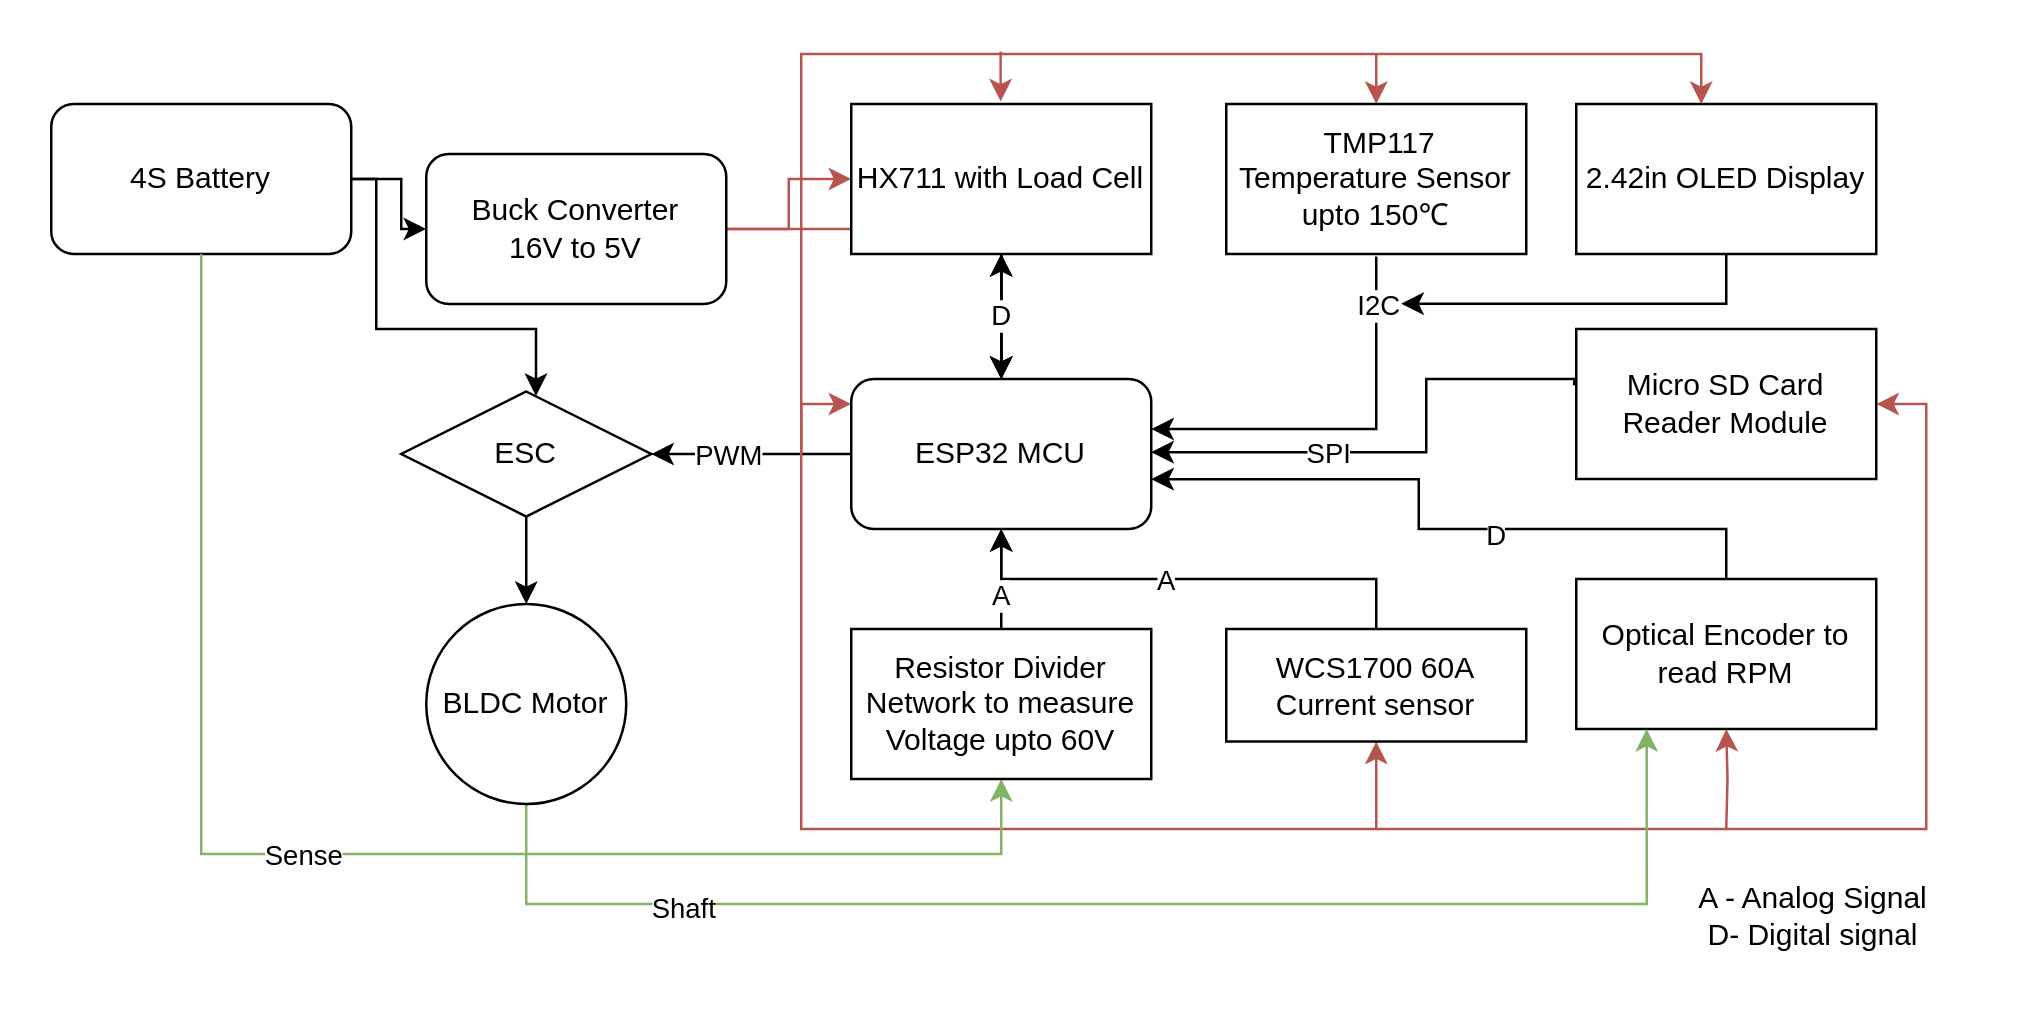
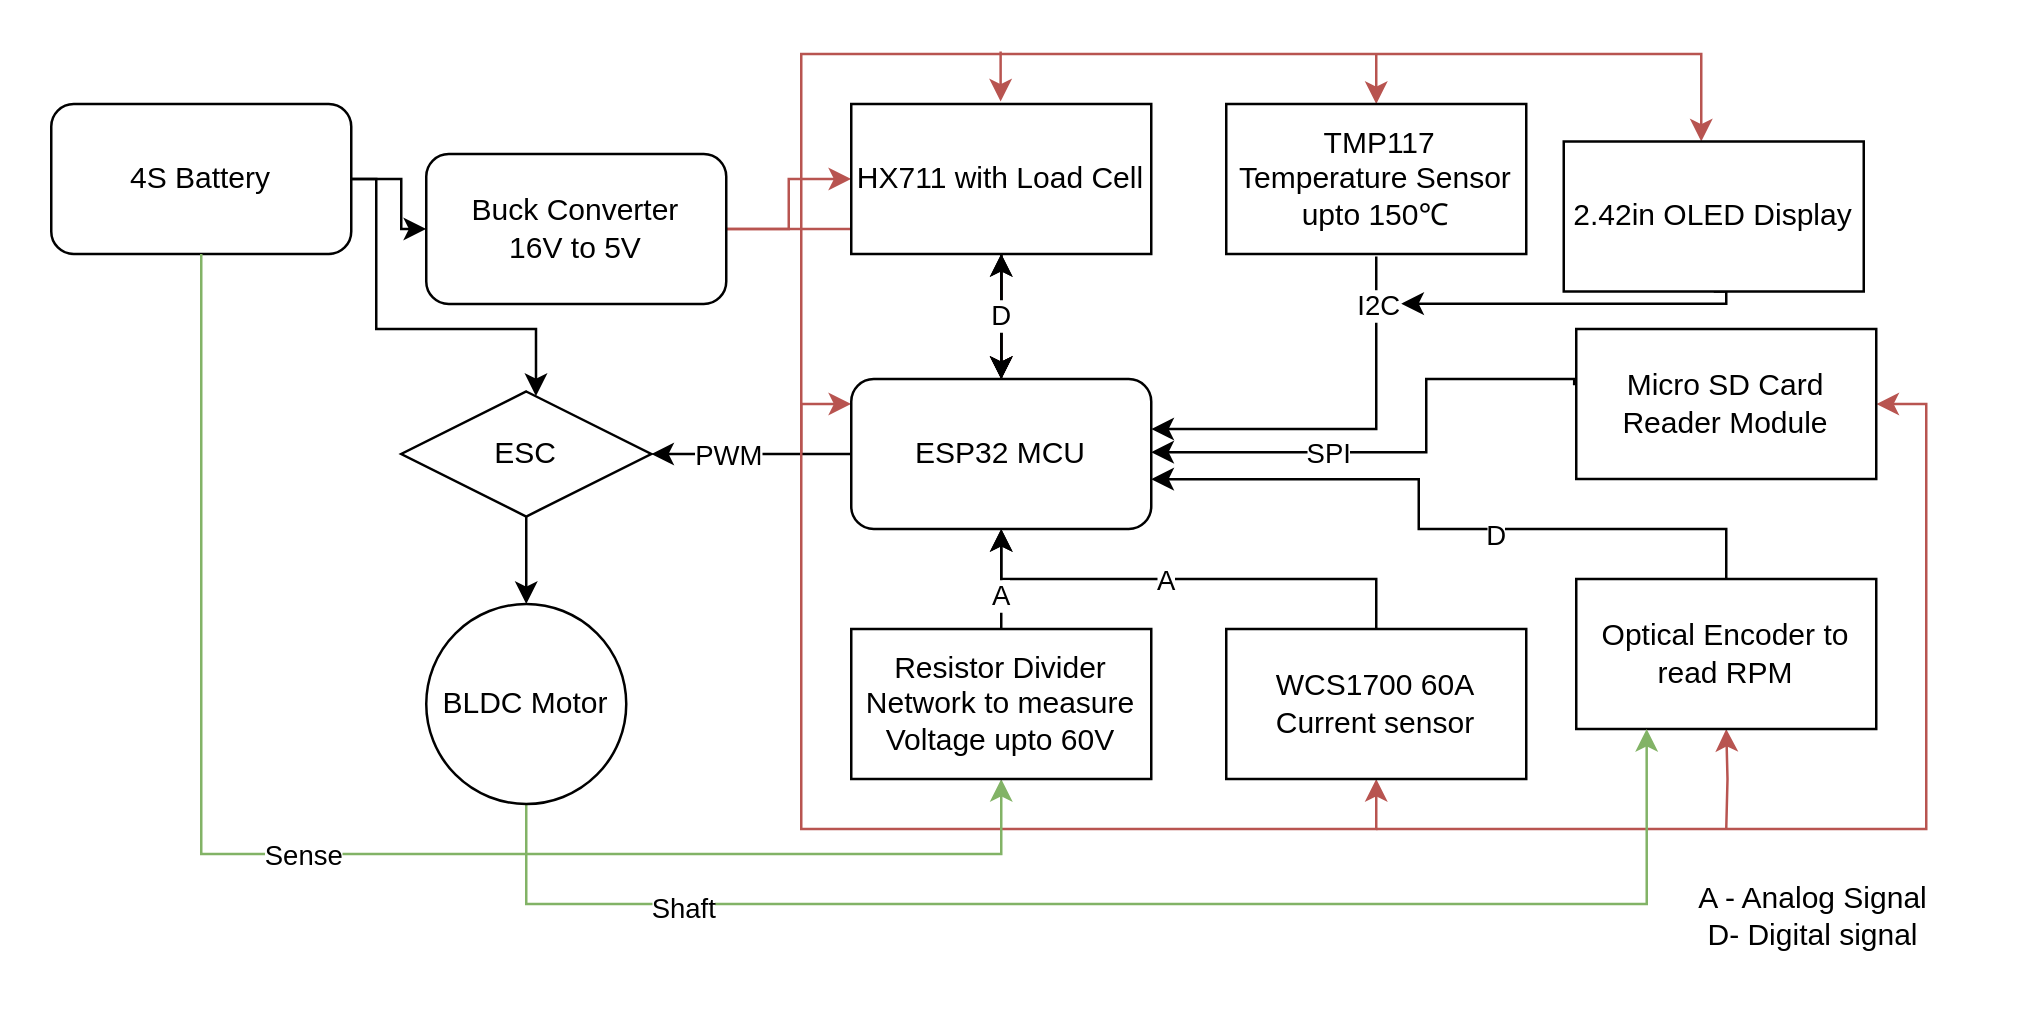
node "2.42in OLED Display": moved (1726, 179) -> (1714, 216)
node "WCS1700 60A Current sensor": size 300x113 -> 300x150
